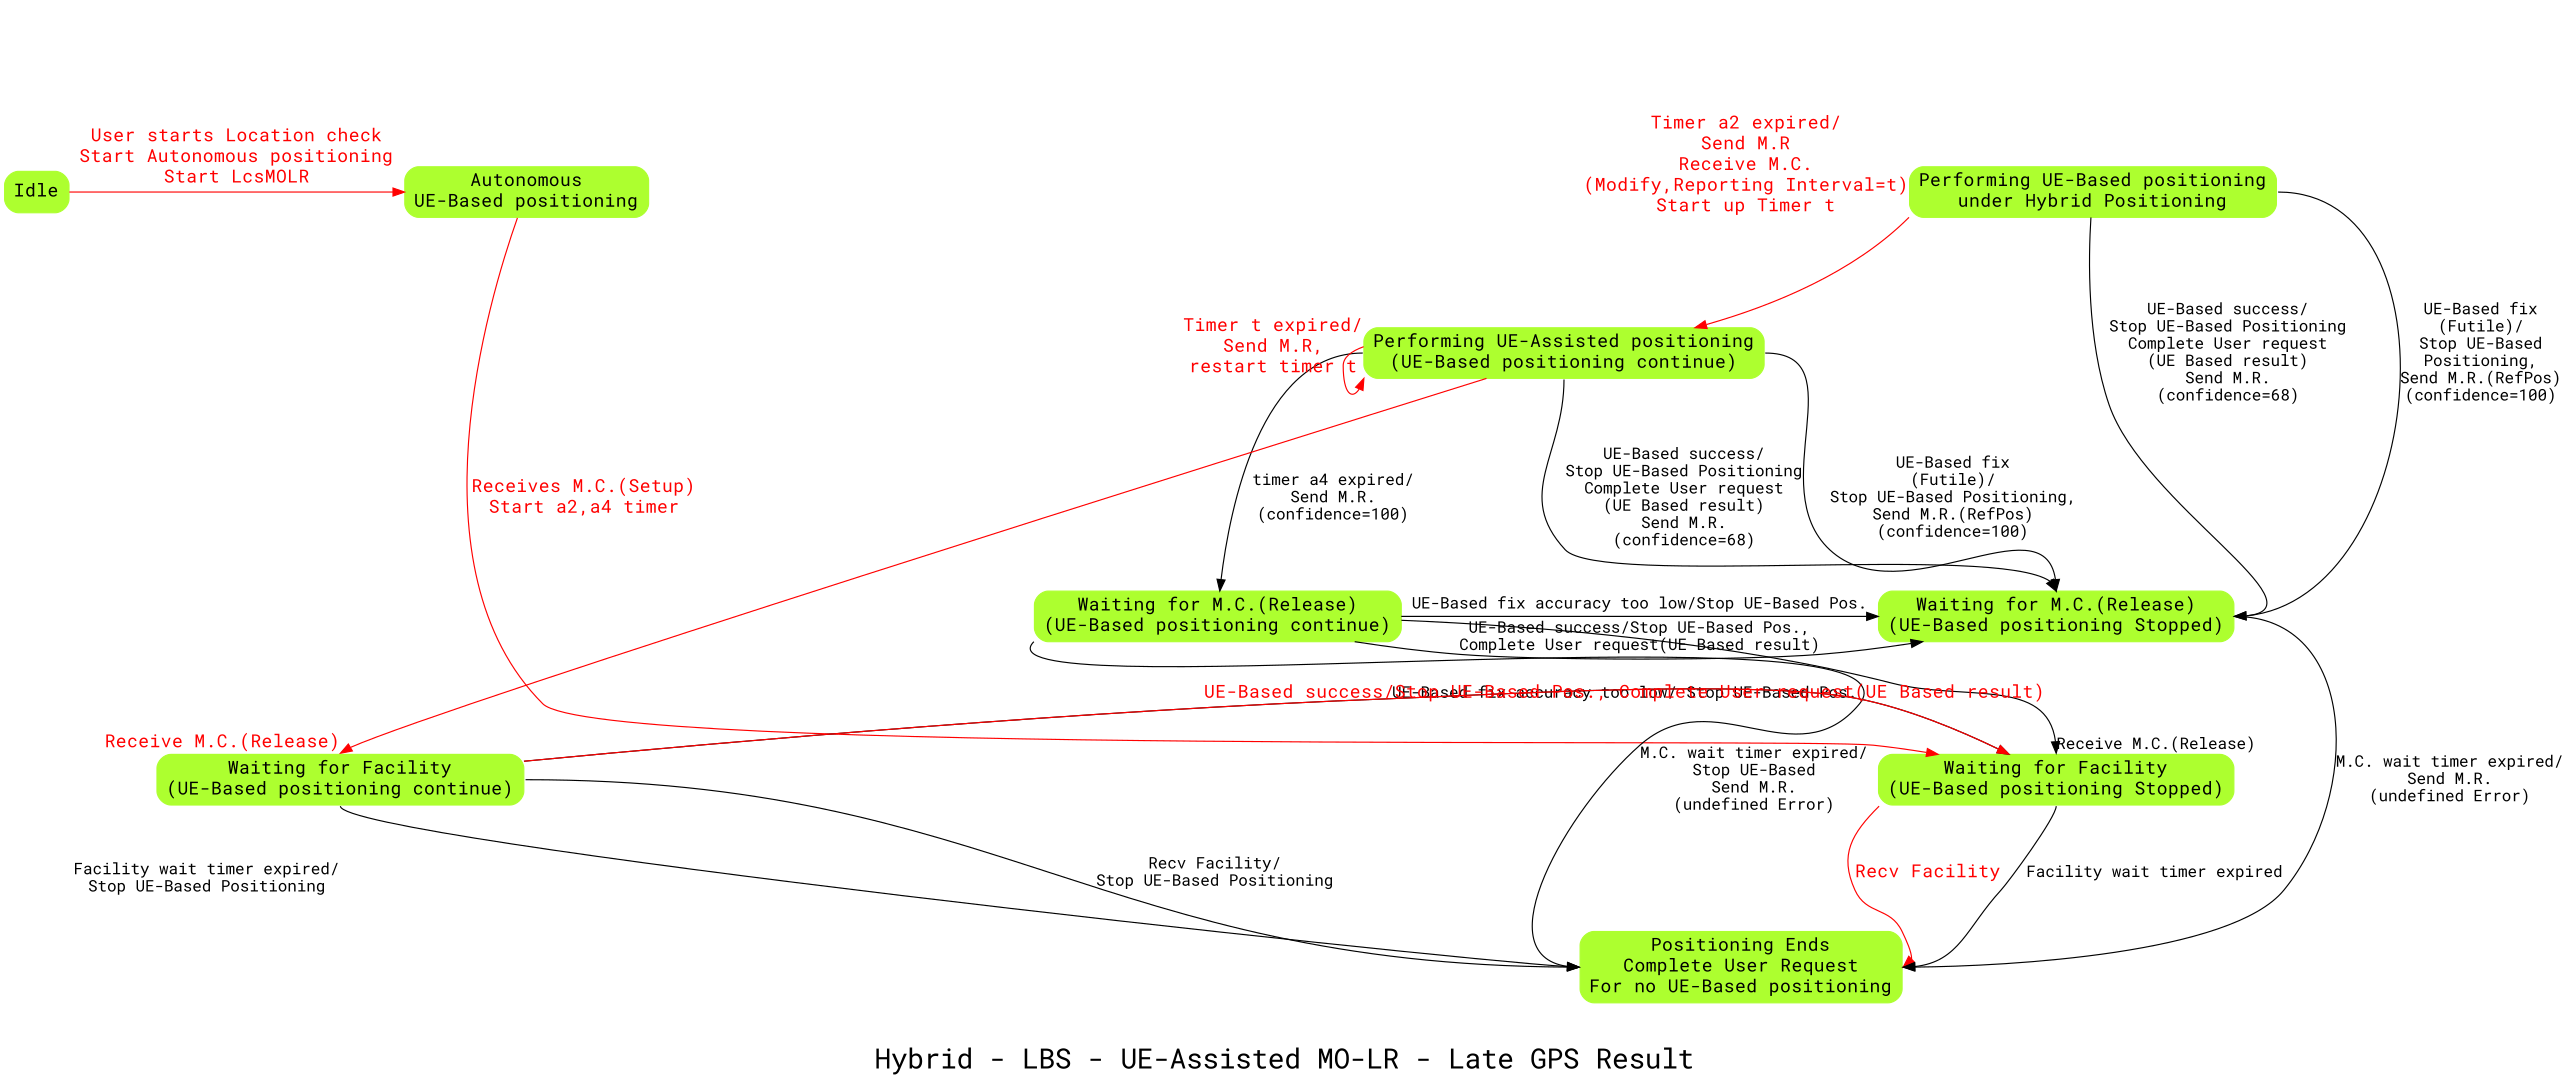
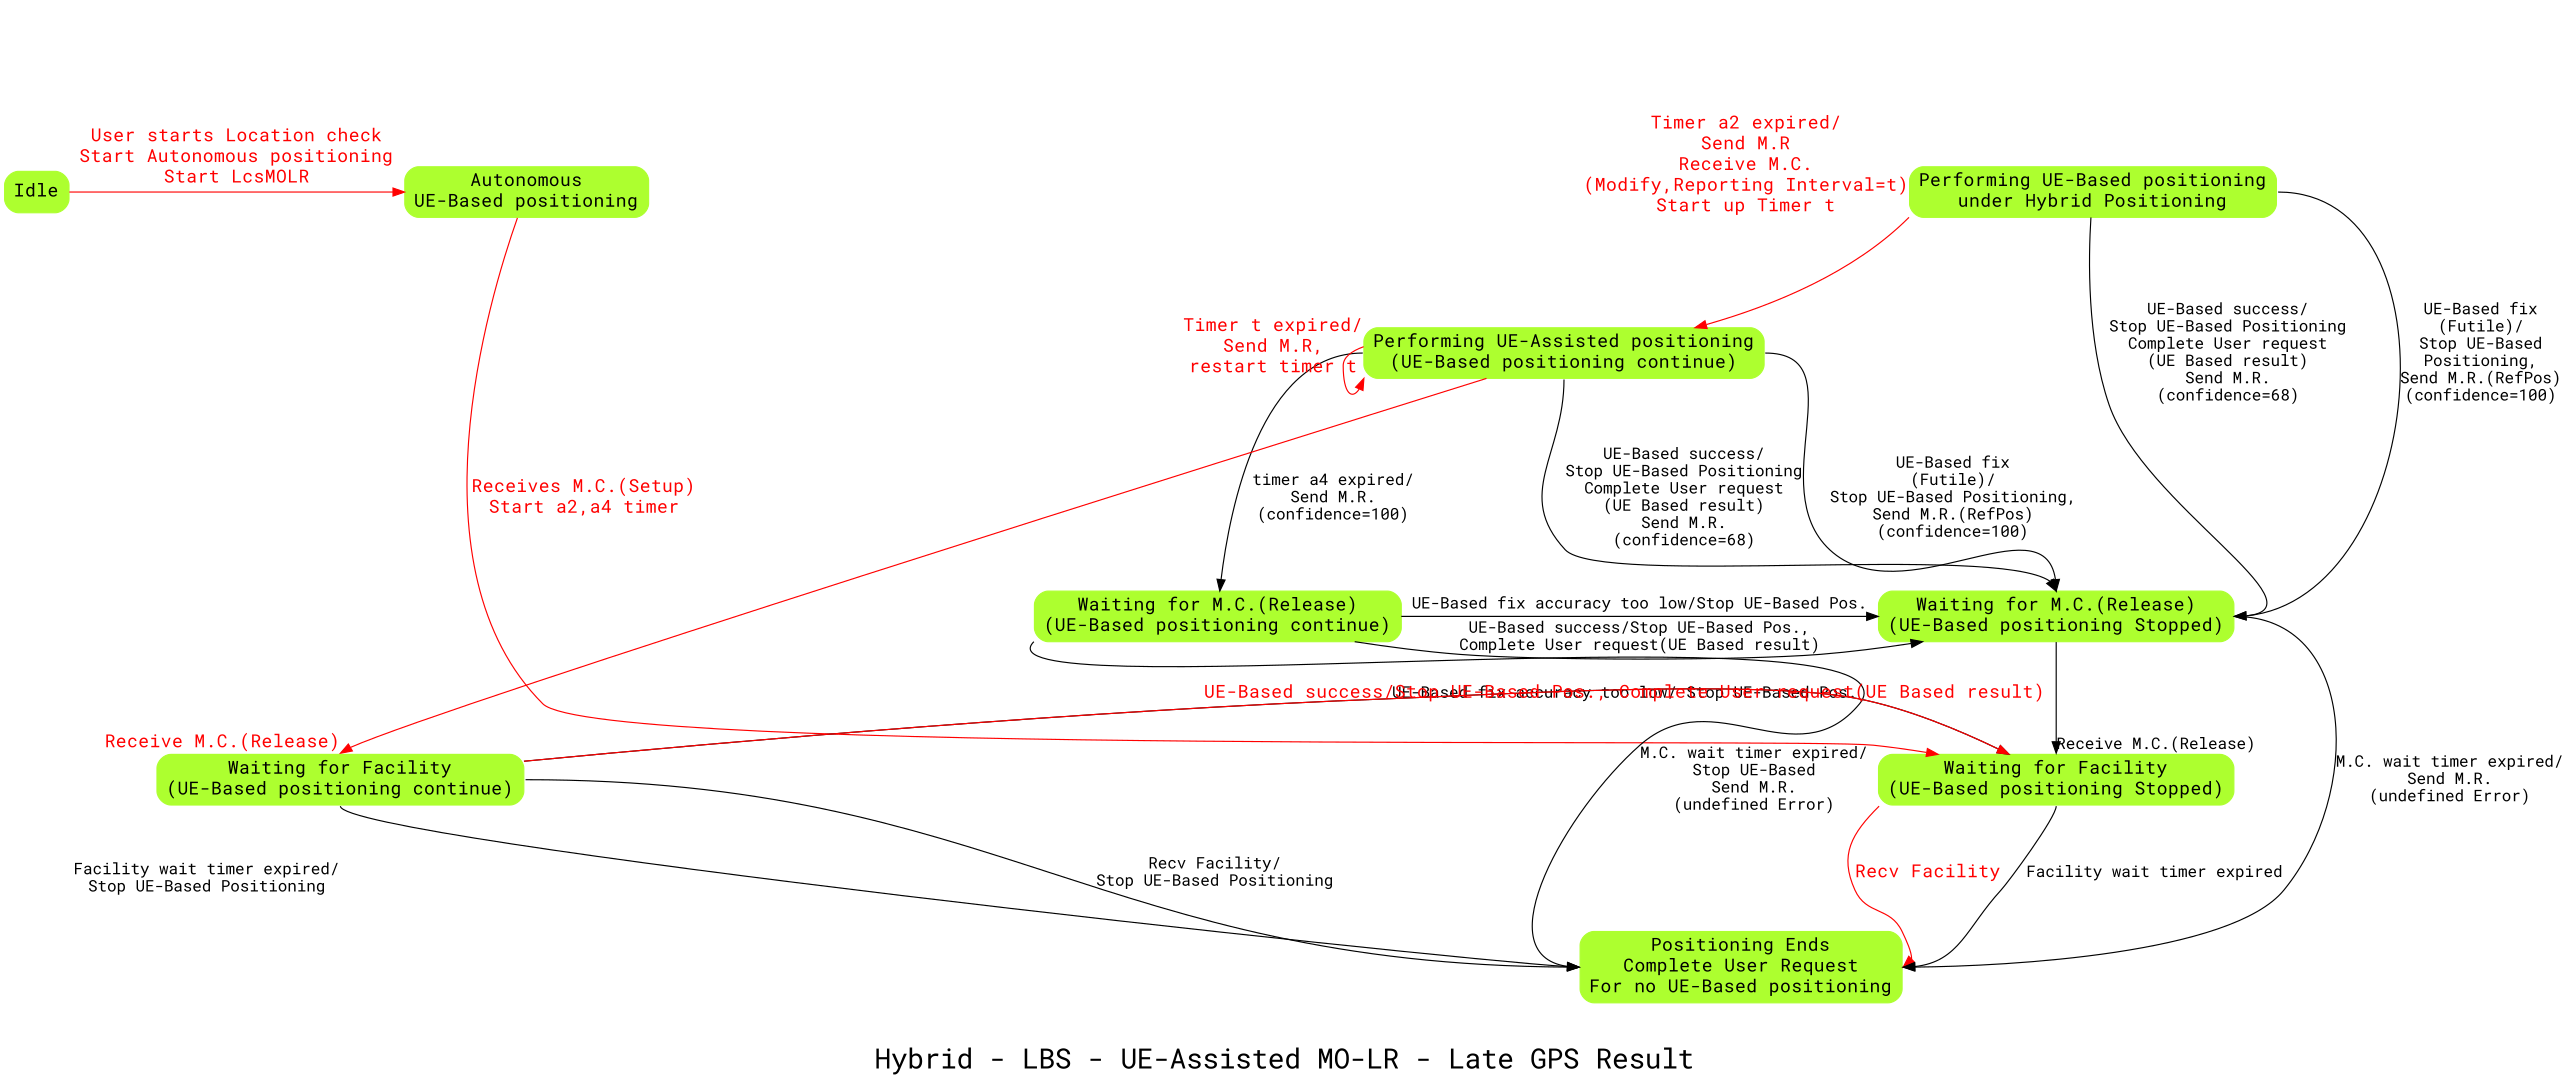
edge "Waiting for M.C.(Release) (UE-Based positioning continue)" -> "Waiting for Facility (UE-Based positioning Stopped)": now "Waiting for M.C.(Release) (UE-Based positioning Stopped)" -> "Waiting for Facility (UE-Based positioning Stopped)"
